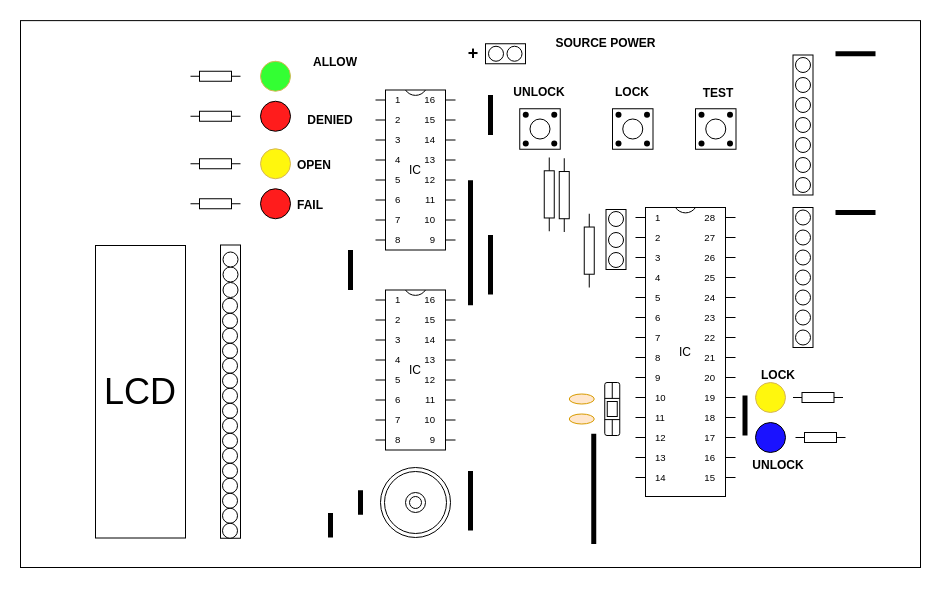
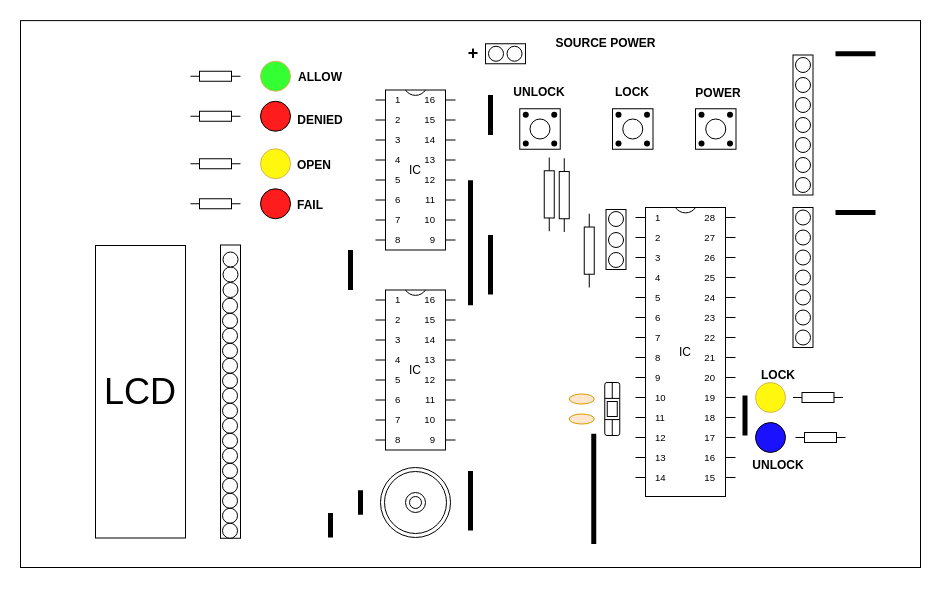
node "ALLOW": moved (336, 63) -> (321, 78)
node "TEST": label "TEST" -> "POWER"
node "DENIED": moved (331, 120) -> (321, 120)
